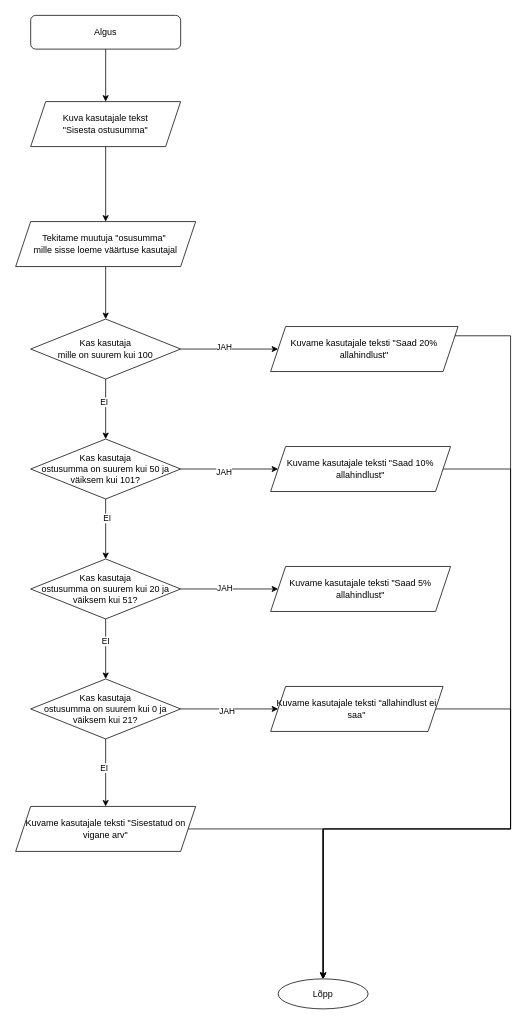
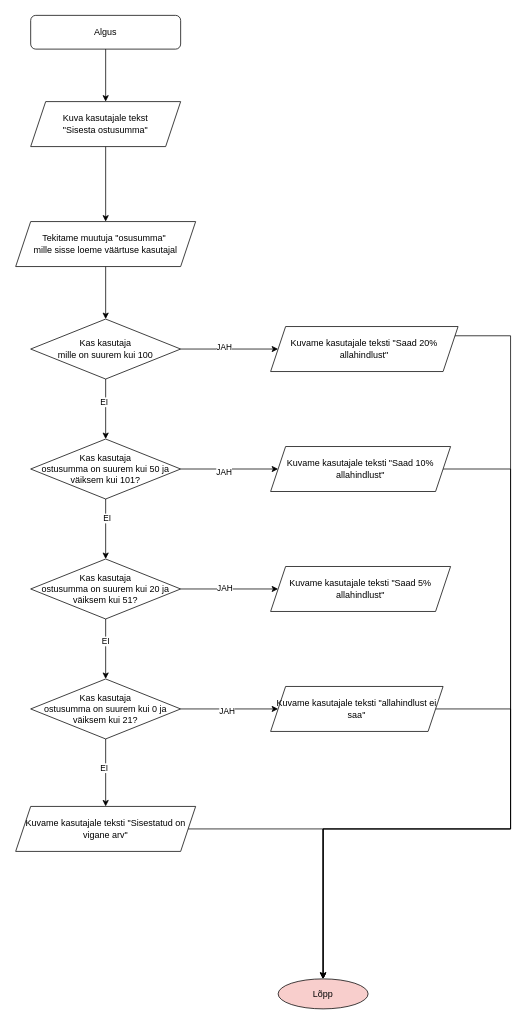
node "Lõpp": fillcolor #ffffff -> #f8cecc
